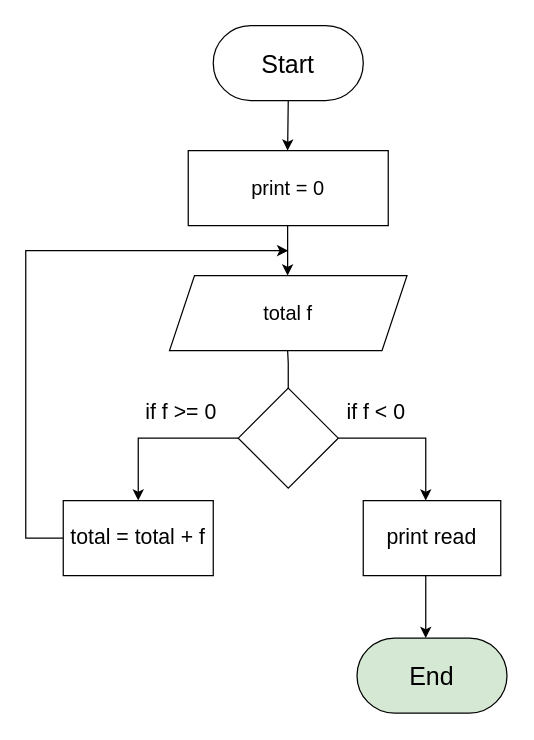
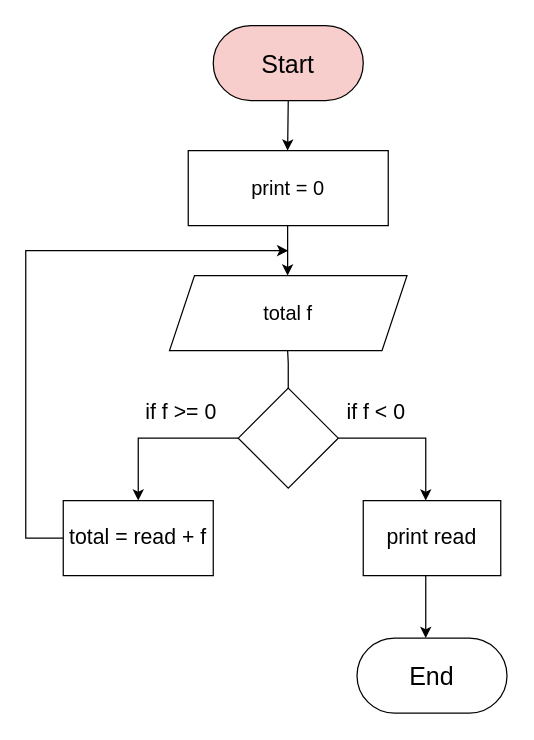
node "Start": fillcolor #ffffff -> #f8cecc
node "total = total + f": label "total = total + f" -> "total = read + f"
node "End": fillcolor #d5e8d4 -> #ffffff
